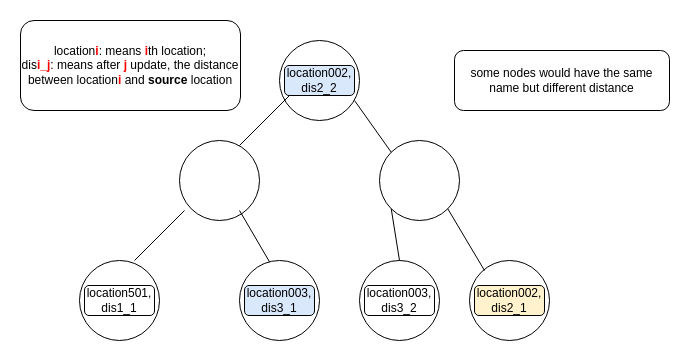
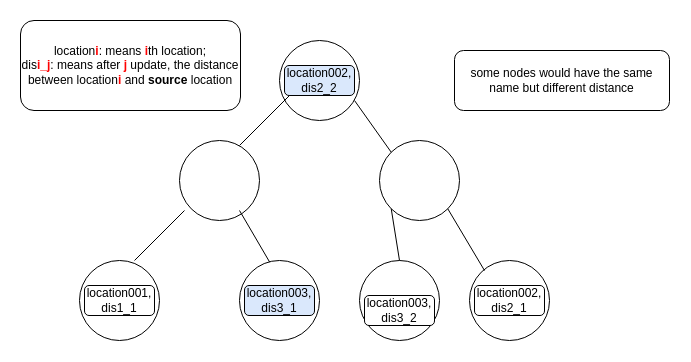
node "location501, dis1_1": label "location501, dis1_1" -> "location001, dis1_1"
node "location003, dis3_2": moved (400, 301) -> (400, 311)
node "location002, dis2_1": fillcolor #fff2cc -> #ffffff
